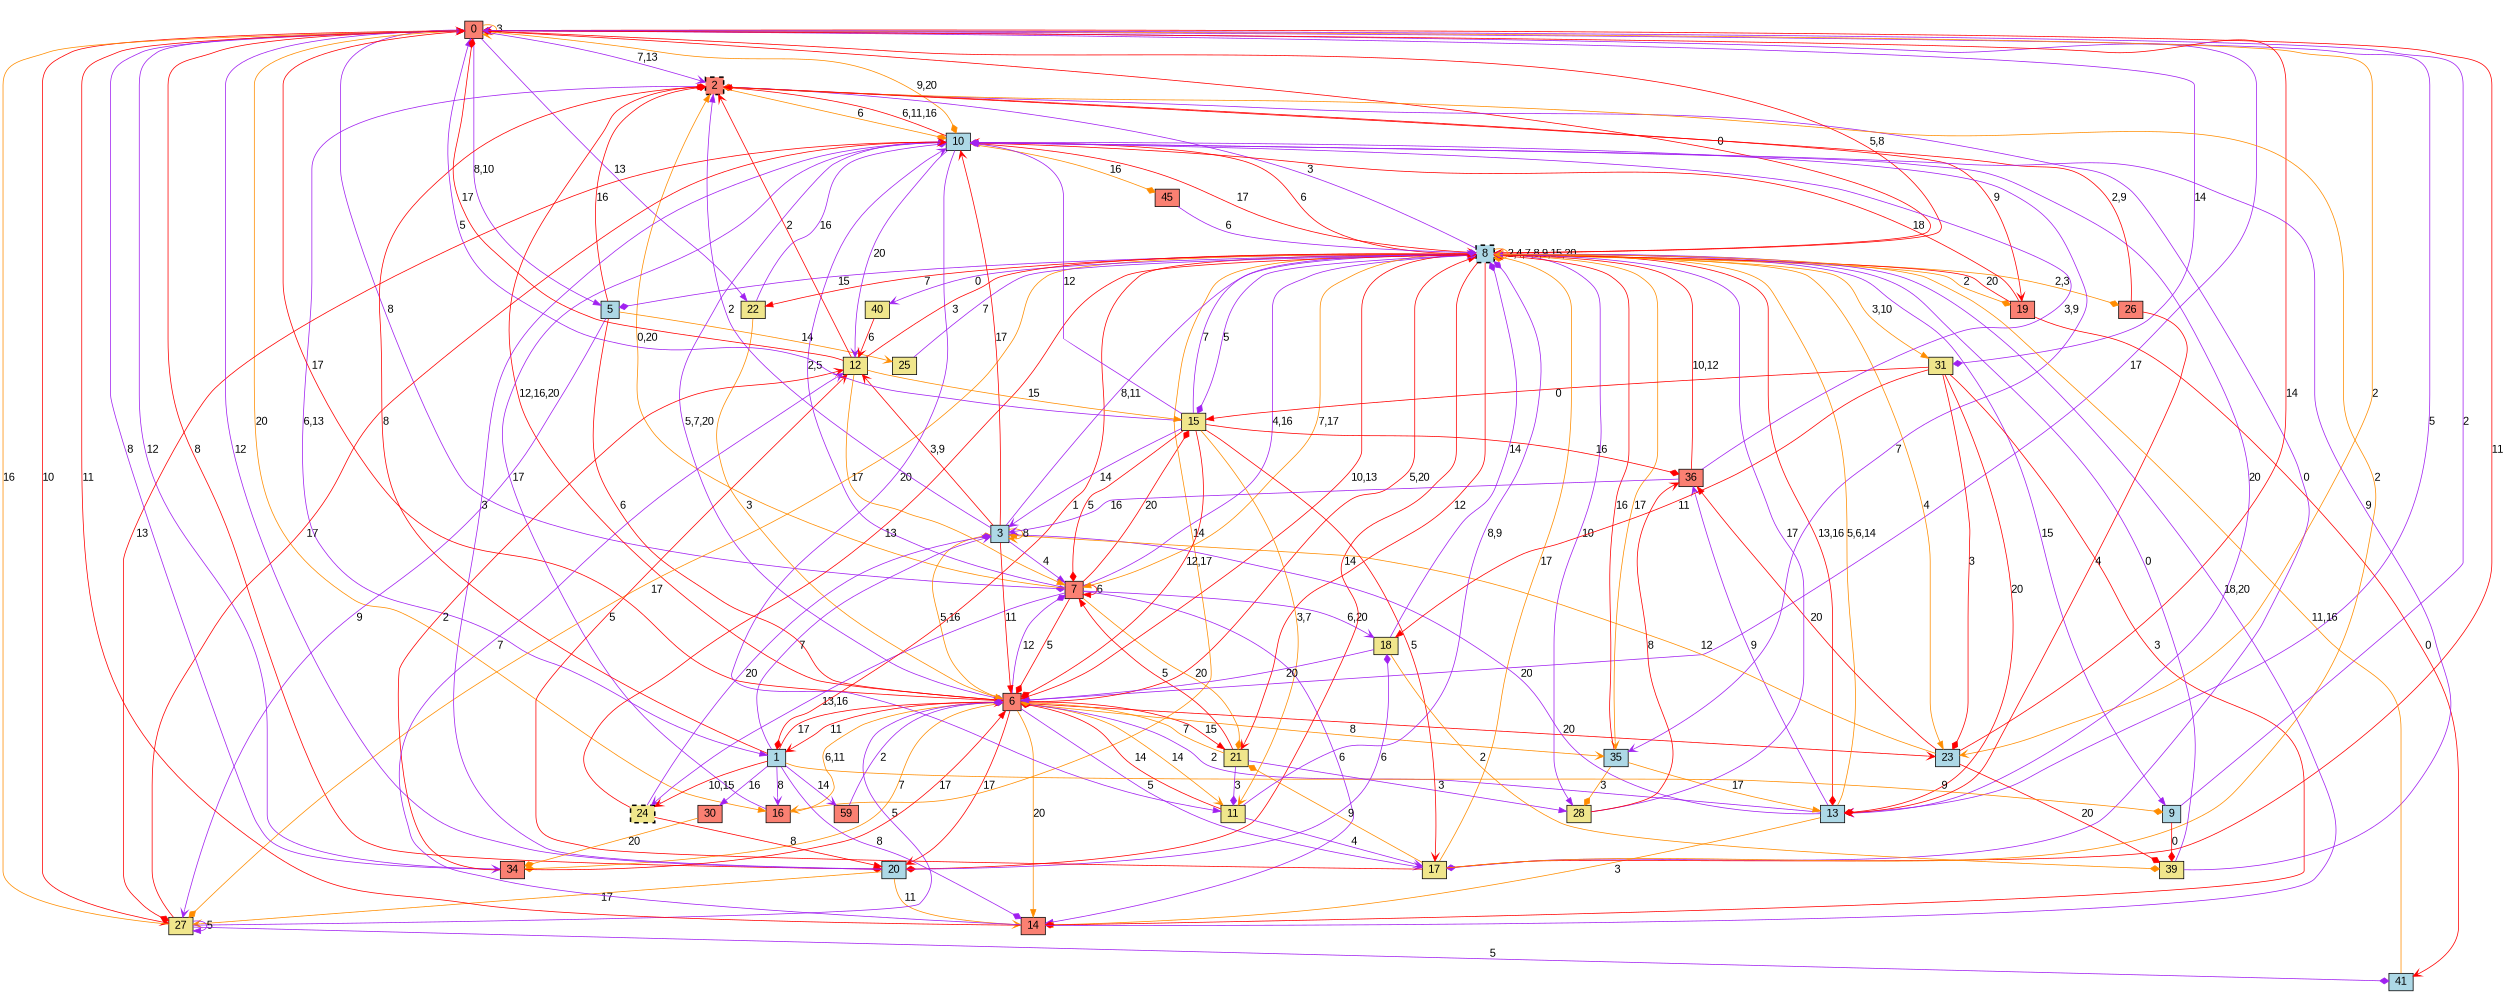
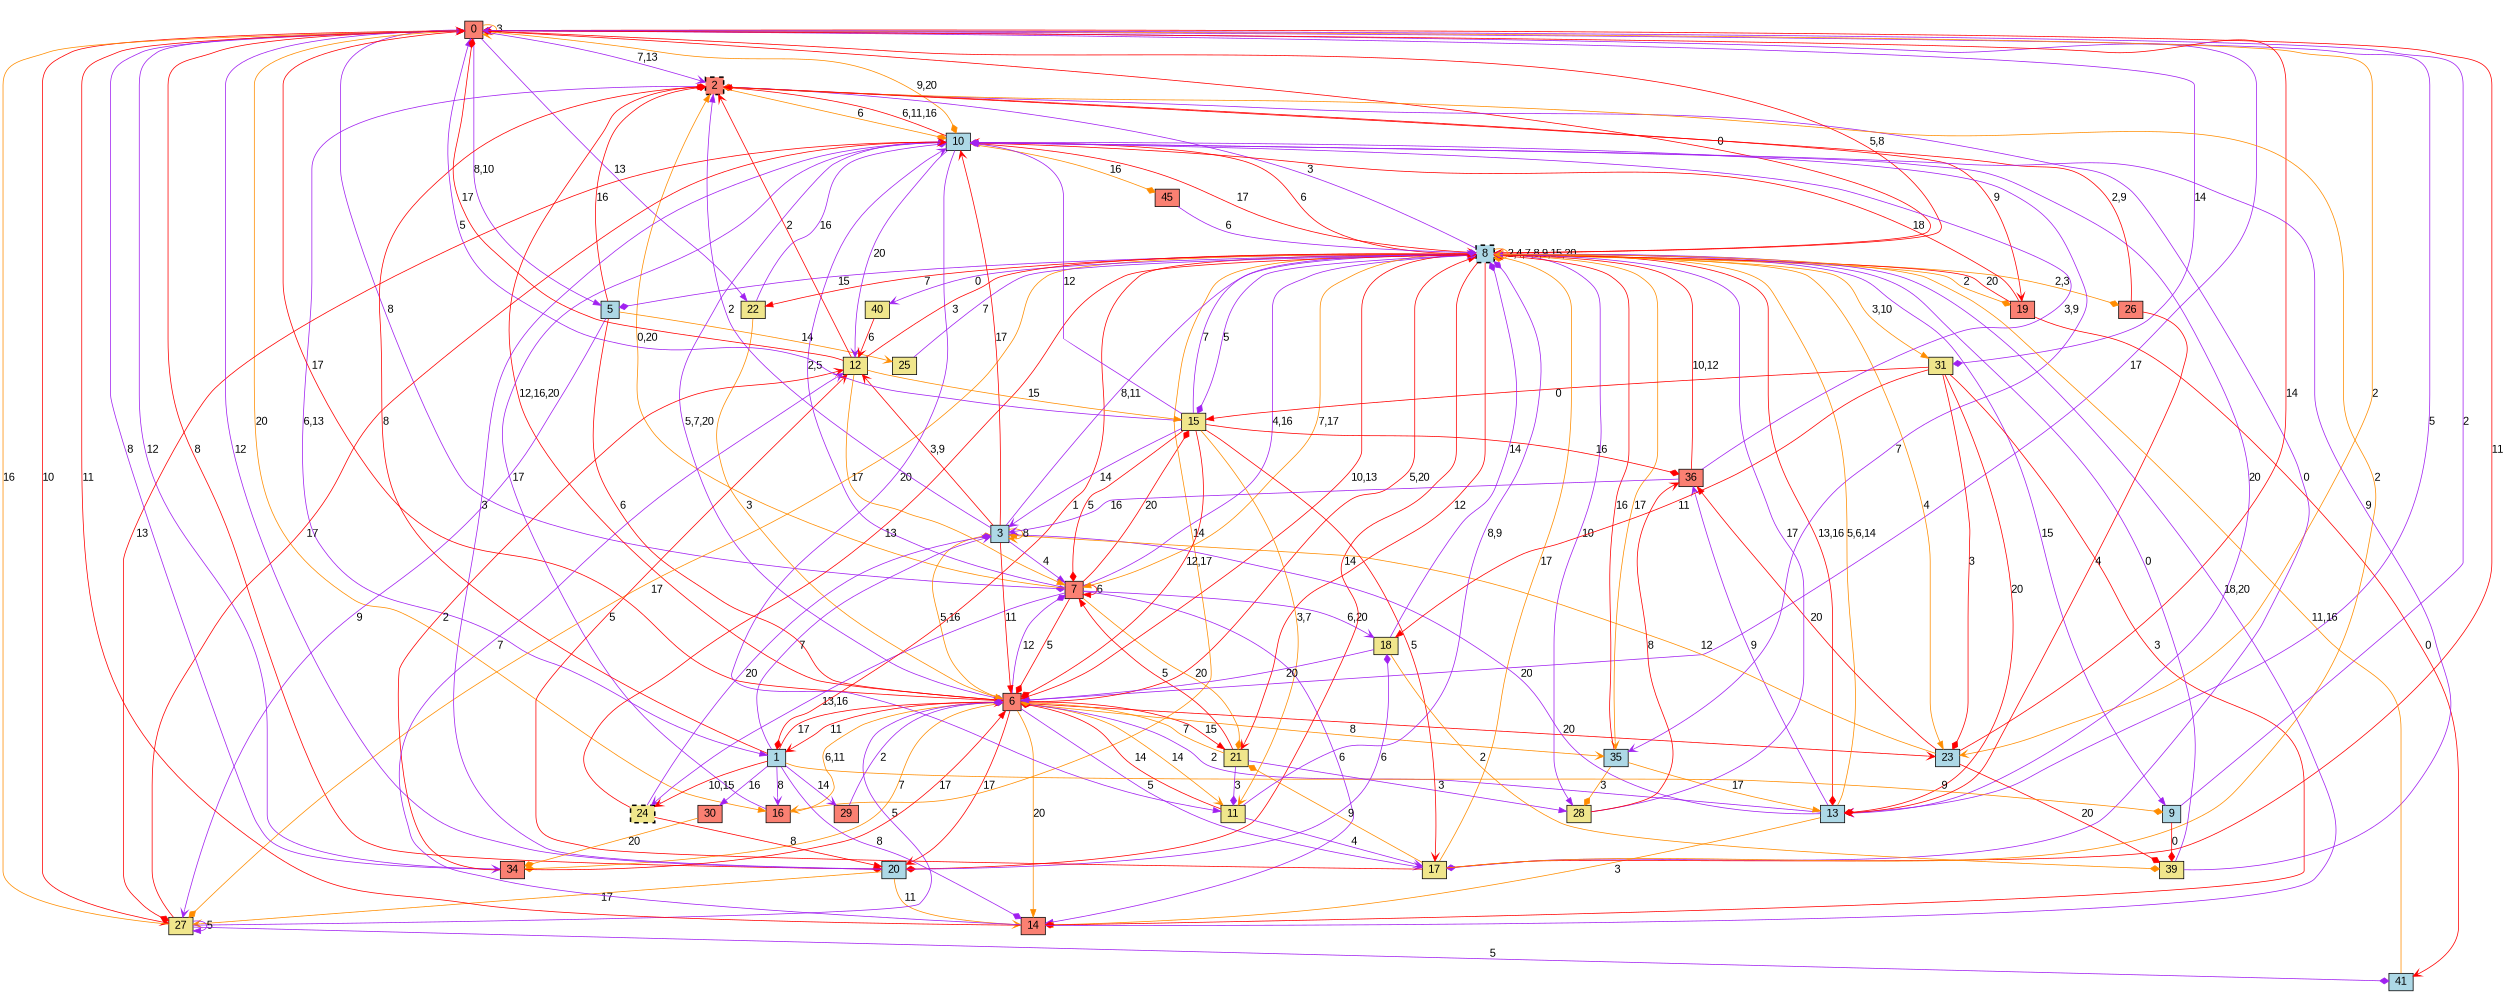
node "59": label "59" -> "29"
